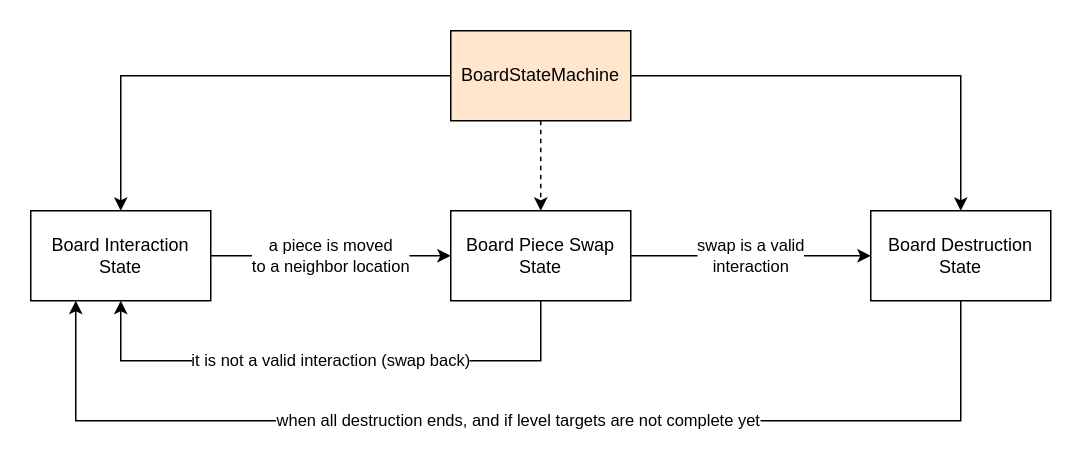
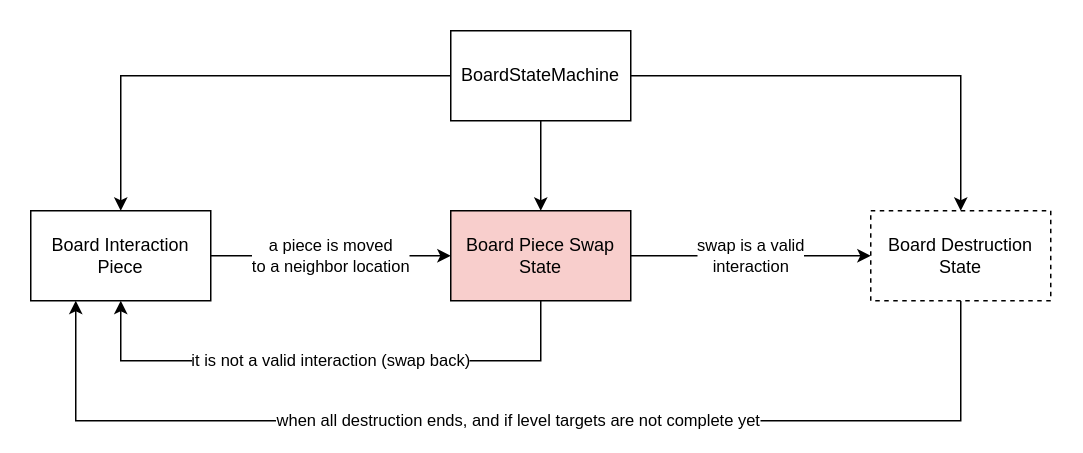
node "BoardStateMachine": fillcolor #ffe6cc -> #ffffff
edge "BoardStateMachine" -> "Board Piece Swap State": style dashed -> solid
node "Board Interaction State": label "Board Interaction State" -> "Board Interaction Piece"
node "Board Piece Swap State": fillcolor #ffffff -> #f8cecc
node "Board Destruction State": style solid -> dashed
